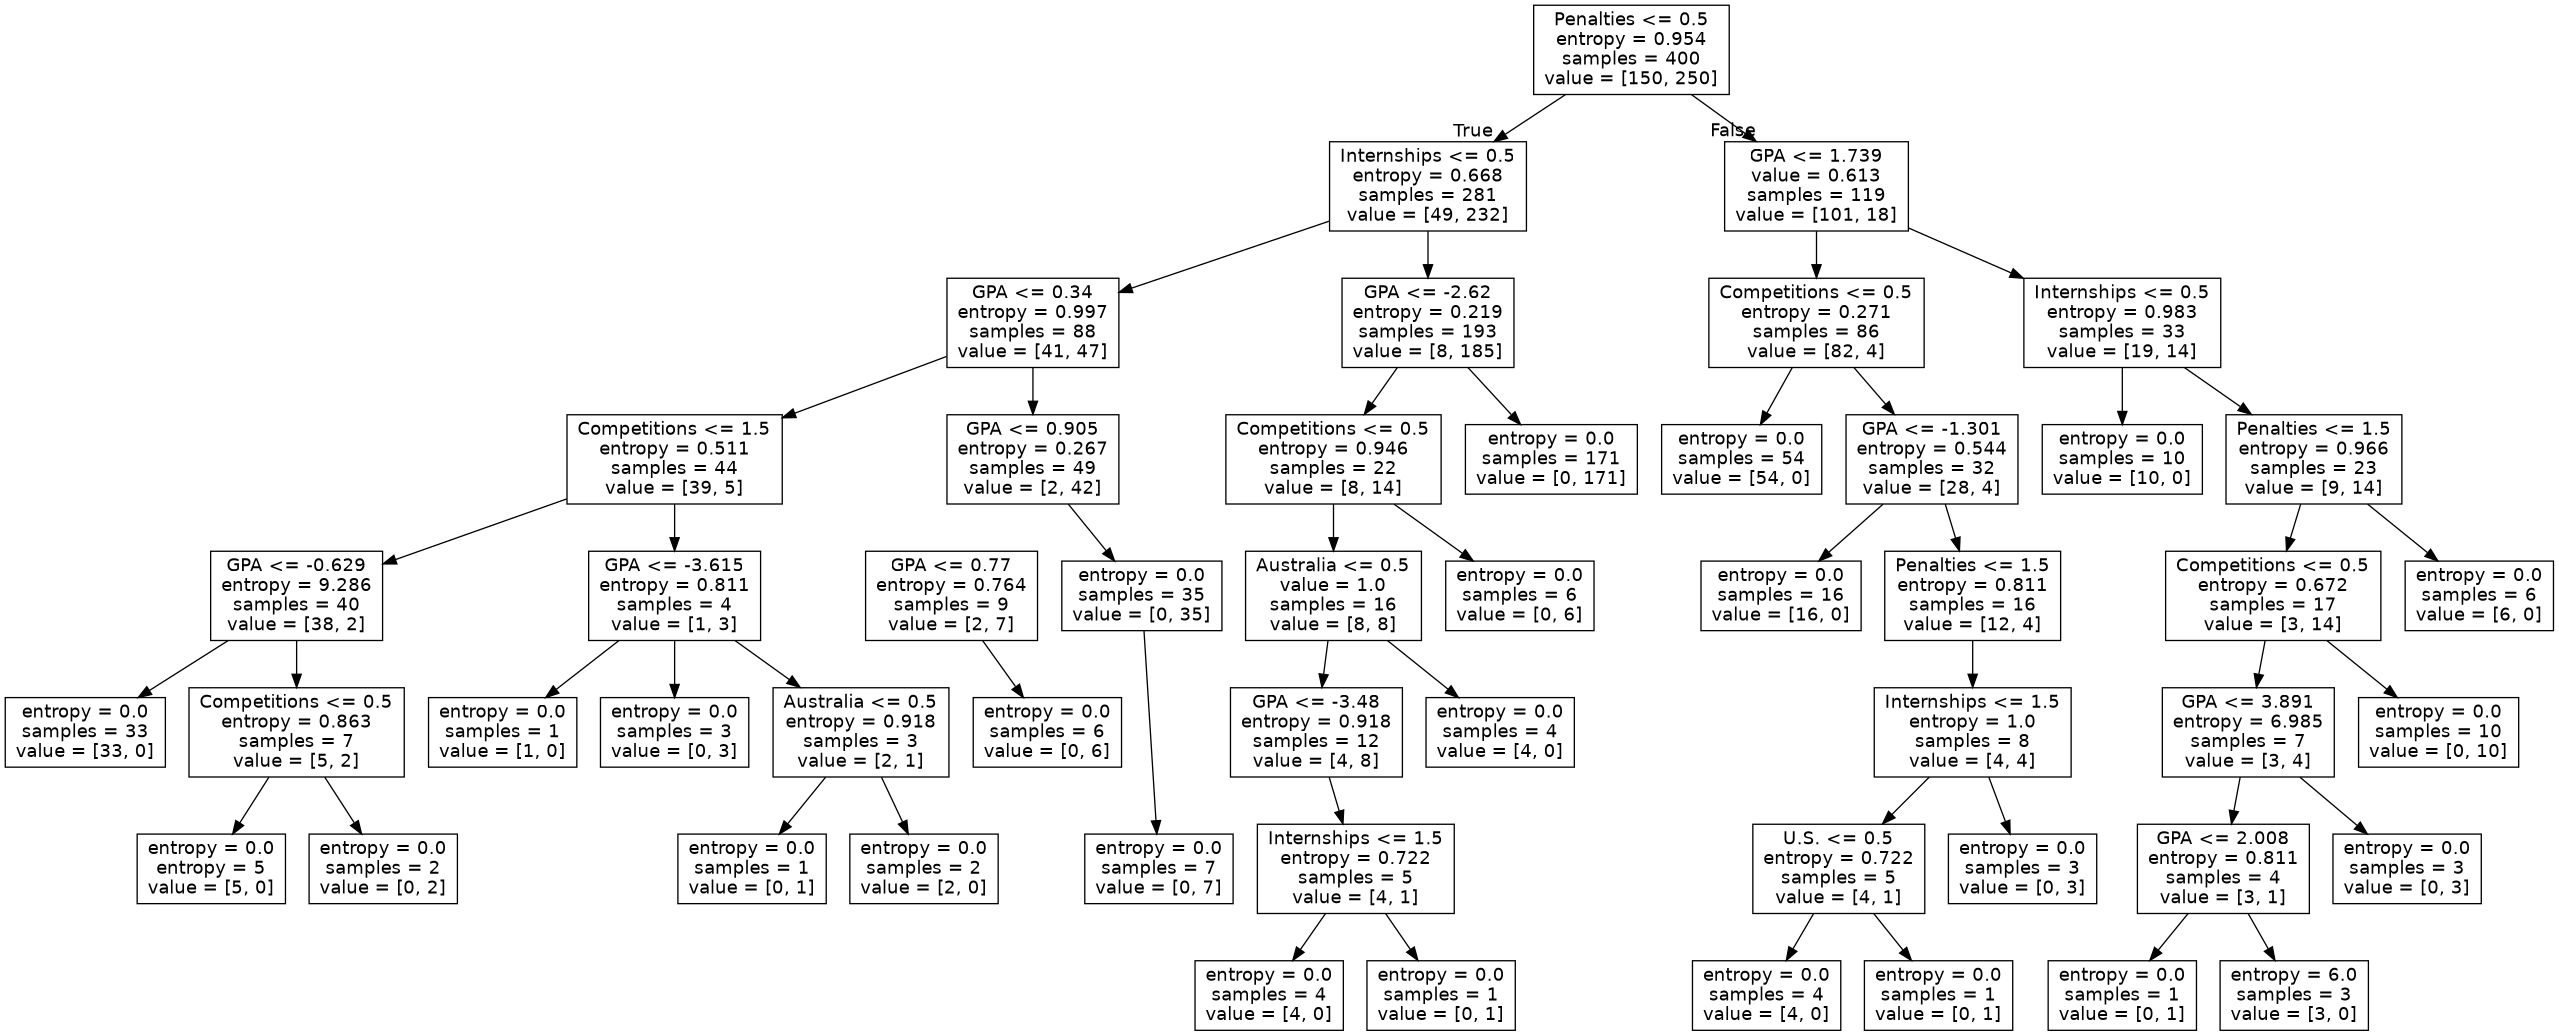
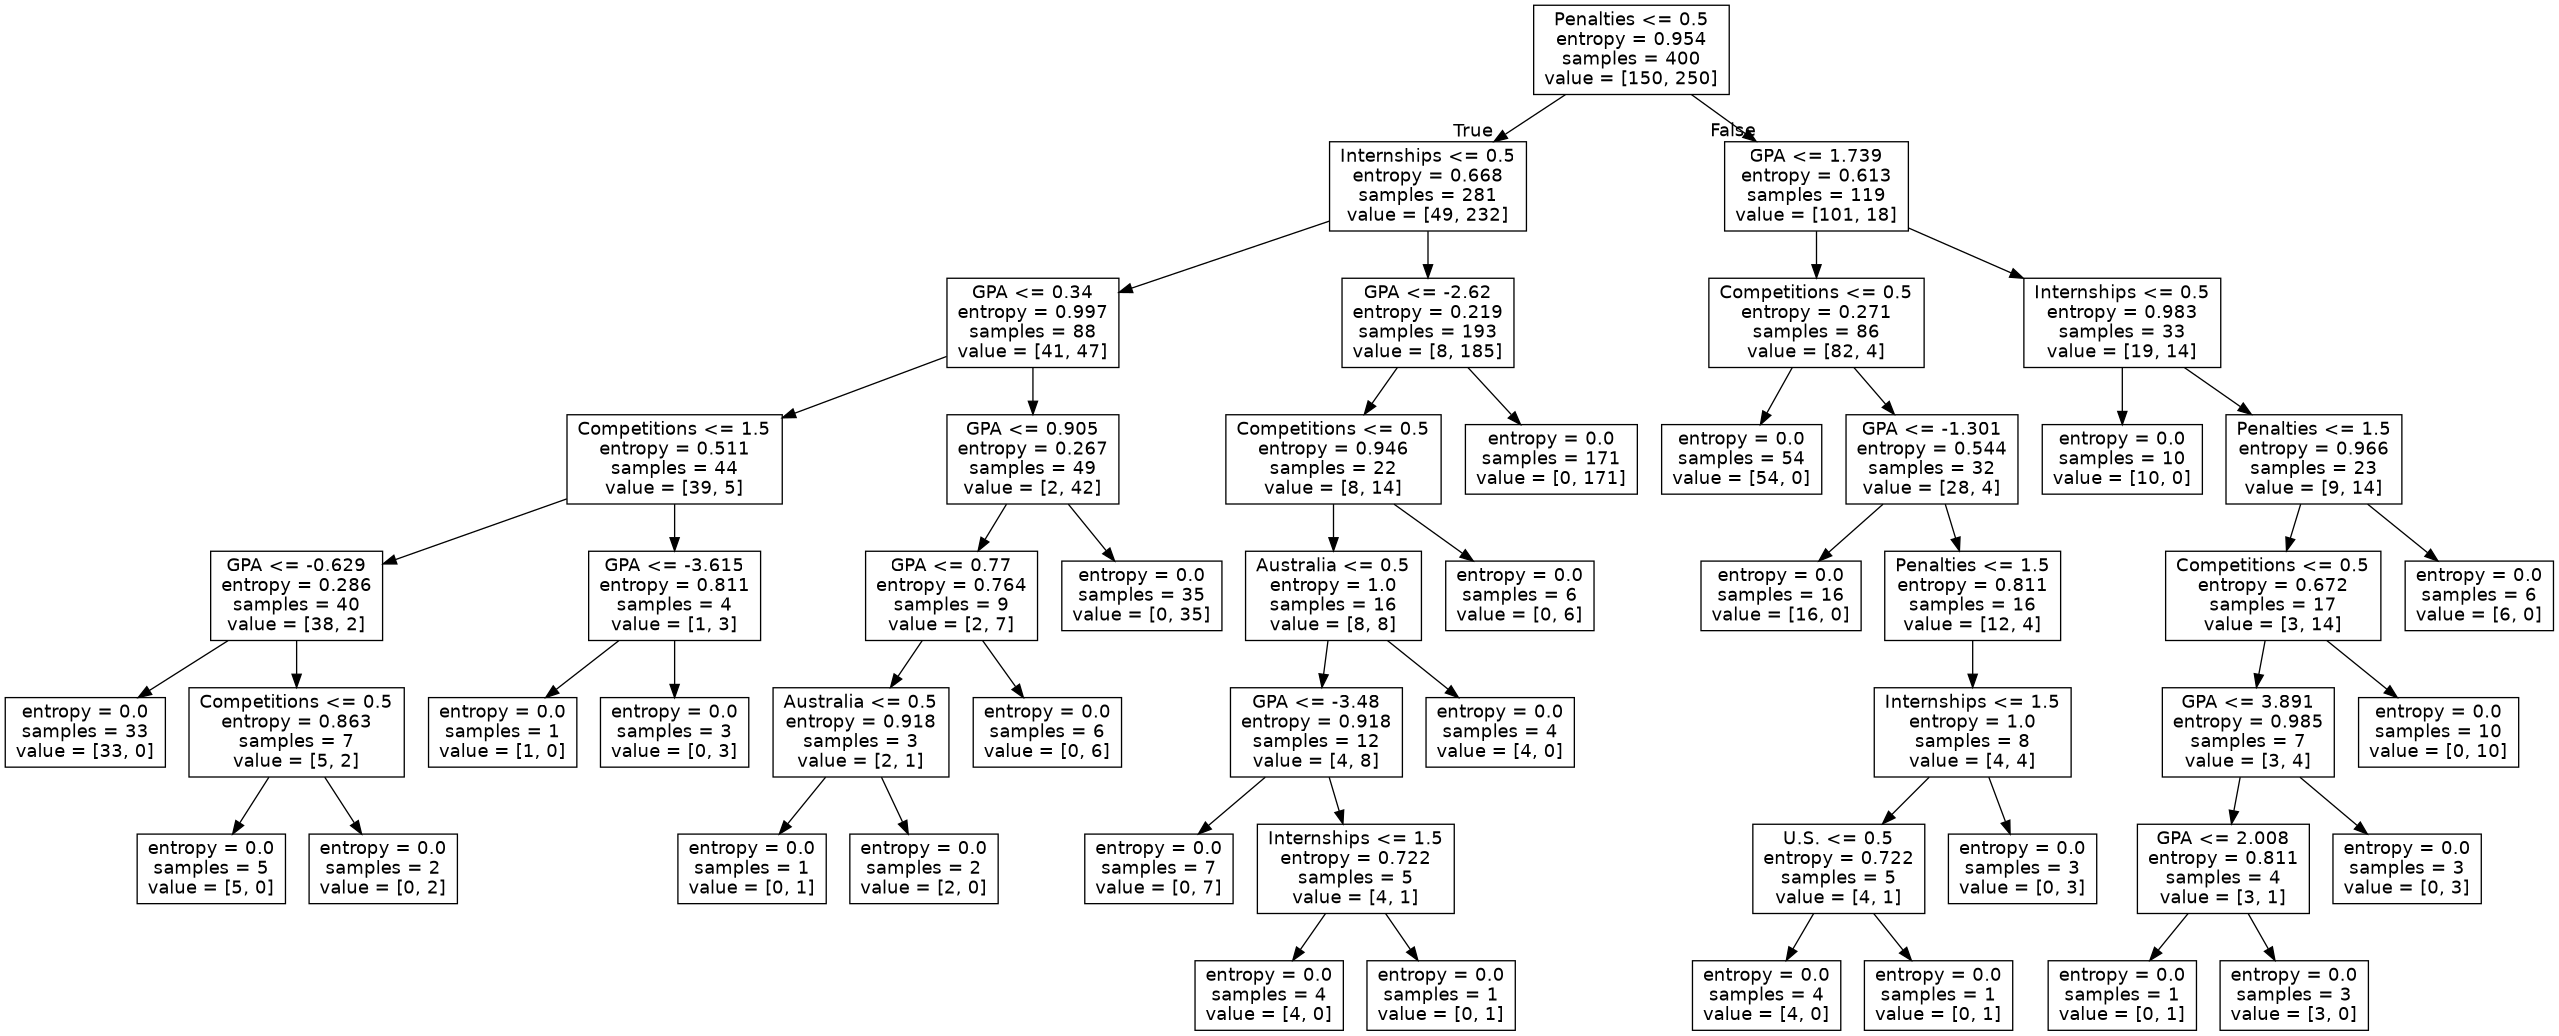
node "GPA <= 1.739 value = 0.613 samples = 119 value = [101, 18]": label "GPA <= 1.739 value = 0.613 samples = 119 value = [101, 18]" -> "GPA <= 1.739 entropy = 0.613 samples = 119 value = [101, 18]"
edge "GPA <= 0.905 entropy = 0.267 samples = 49 value = [2, 42]" -> "GPA <= 0.77 entropy = 0.764 samples = 9 value = [2, 7]": added
node "GPA <= -0.629 entropy = 9.286 samples = 40 value = [38, 2]": label "GPA <= -0.629 entropy = 9.286 samples = 40 value = [38, 2]" -> "GPA <= -0.629 entropy = 0.286 samples = 40 value = [38, 2]"
node "Australia <= 0.5 value = 1.0 samples = 16 value = [8, 8]": label "Australia <= 0.5 value = 1.0 samples = 16 value = [8, 8]" -> "Australia <= 0.5 entropy = 1.0 samples = 16 value = [8, 8]"
edge "GPA <= -3.615 entropy = 0.811 samples = 4 value = [1, 3]" -> "Australia <= 0.5 entropy = 0.918 samples = 3 value = [2, 1]": now "GPA <= 0.77 entropy = 0.764 samples = 9 value = [2, 7]" -> "Australia <= 0.5 entropy = 0.918 samples = 3 value = [2, 1]"
edge "entropy = 0.0 samples = 35 value = [0, 35]" -> "entropy = 0.0 samples = 7 value = [0, 7]": now "GPA <= -3.48 entropy = 0.918 samples = 12 value = [4, 8]" -> "entropy = 0.0 samples = 7 value = [0, 7]"
node "GPA <= 3.891 entropy = 6.985 samples = 7 value = [3, 4]": label "GPA <= 3.891 entropy = 6.985 samples = 7 value = [3, 4]" -> "GPA <= 3.891 entropy = 0.985 samples = 7 value = [3, 4]"
node "entropy = 0.0 entropy = 5 value = [5, 0]": label "entropy = 0.0 entropy = 5 value = [5, 0]" -> "entropy = 0.0 samples = 5 value = [5, 0]"
node "entropy = 6.0 samples = 3 value = [3, 0]": label "entropy = 6.0 samples = 3 value = [3, 0]" -> "entropy = 0.0 samples = 3 value = [3, 0]"
